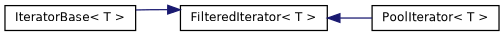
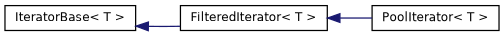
edge "IteratorBase< T >" -> "FilteredIterator< T >": reversed
